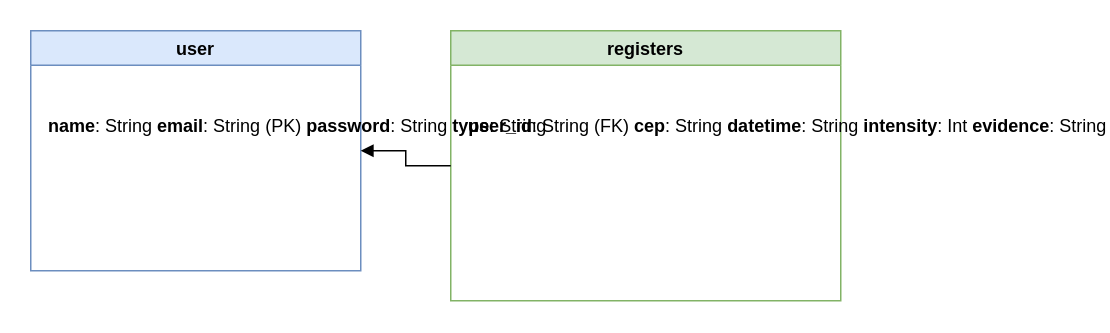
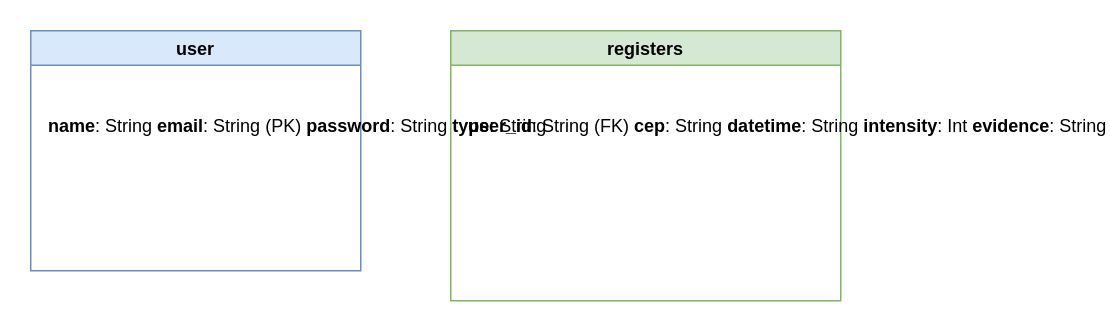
edge "registers" -> "user": removed
